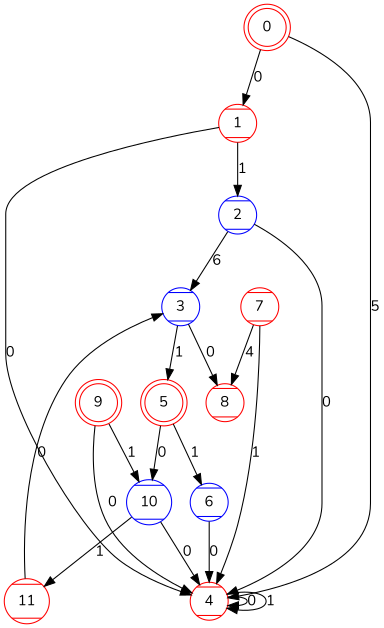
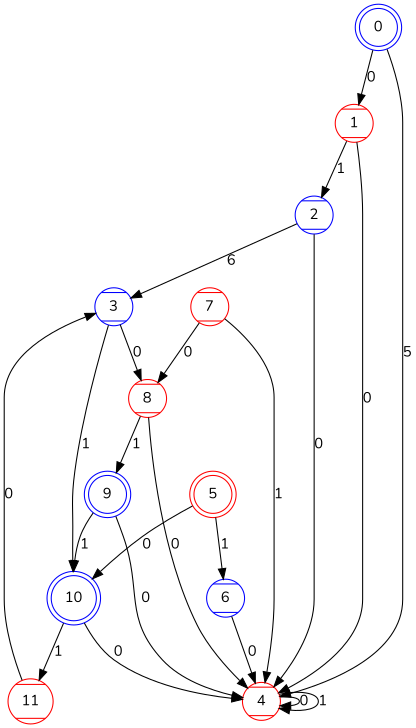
node "0": color red -> blue
edge "3" -> "5": now "3" -> "10"
edge "7" -> "8": label "4" -> "0"
node "9": color red -> blue
edge "8" -> "9": added, label "1"
node "10": shape Mcircle -> doublecircle
edge "8" -> "4": added, label "0"
